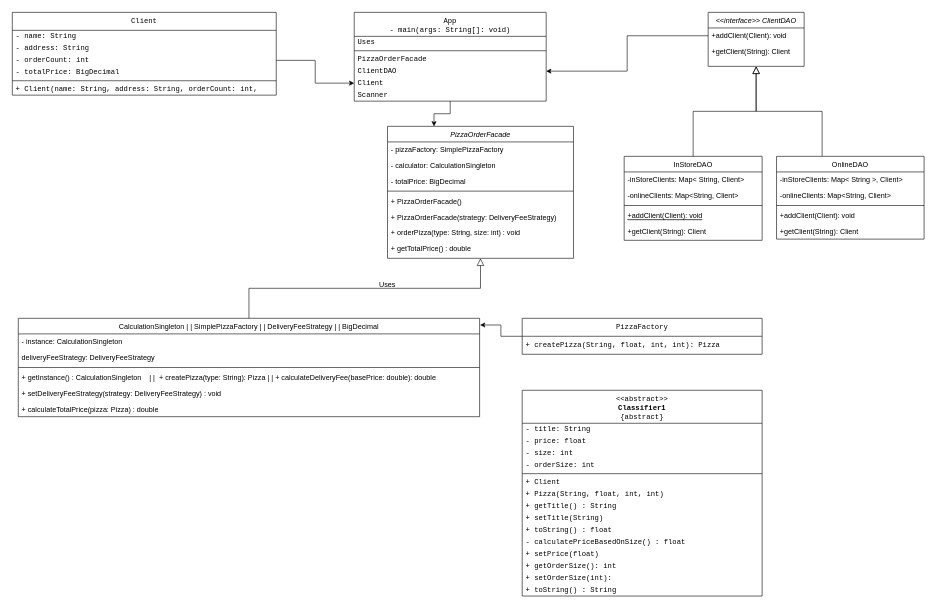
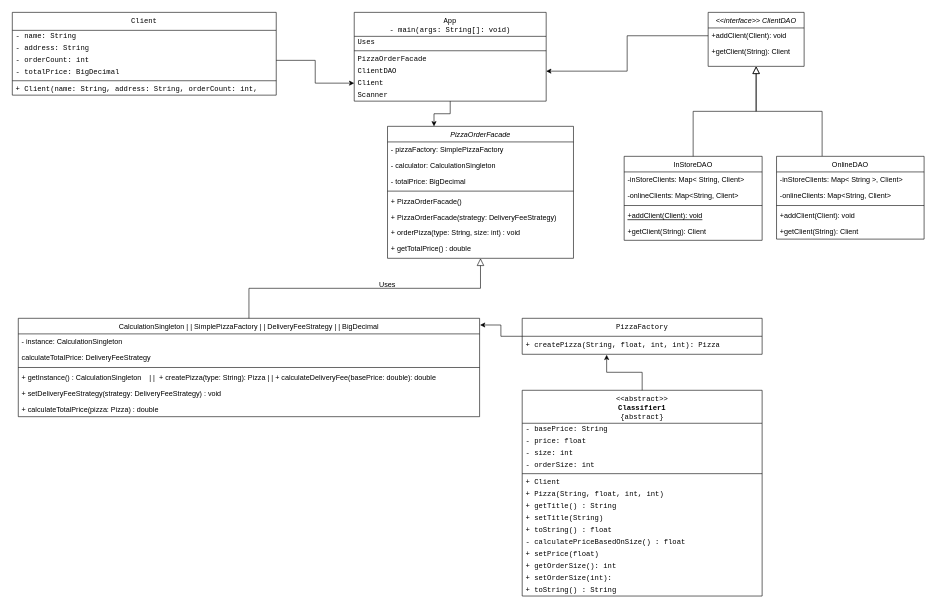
node "deliveryFeeStrategy: DeliveryFeeStrategy": label "deliveryFeeStrategy: DeliveryFeeStrategy" -> "calculateTotalPrice: DeliveryFeeStrategy"
edge "<<abstract>> Classifier1 {abstract}" -> "+ createPizza(String, float, int, int): Pizza": added
node "- title: String": label "- title: String" -> "- basePrice: String"
